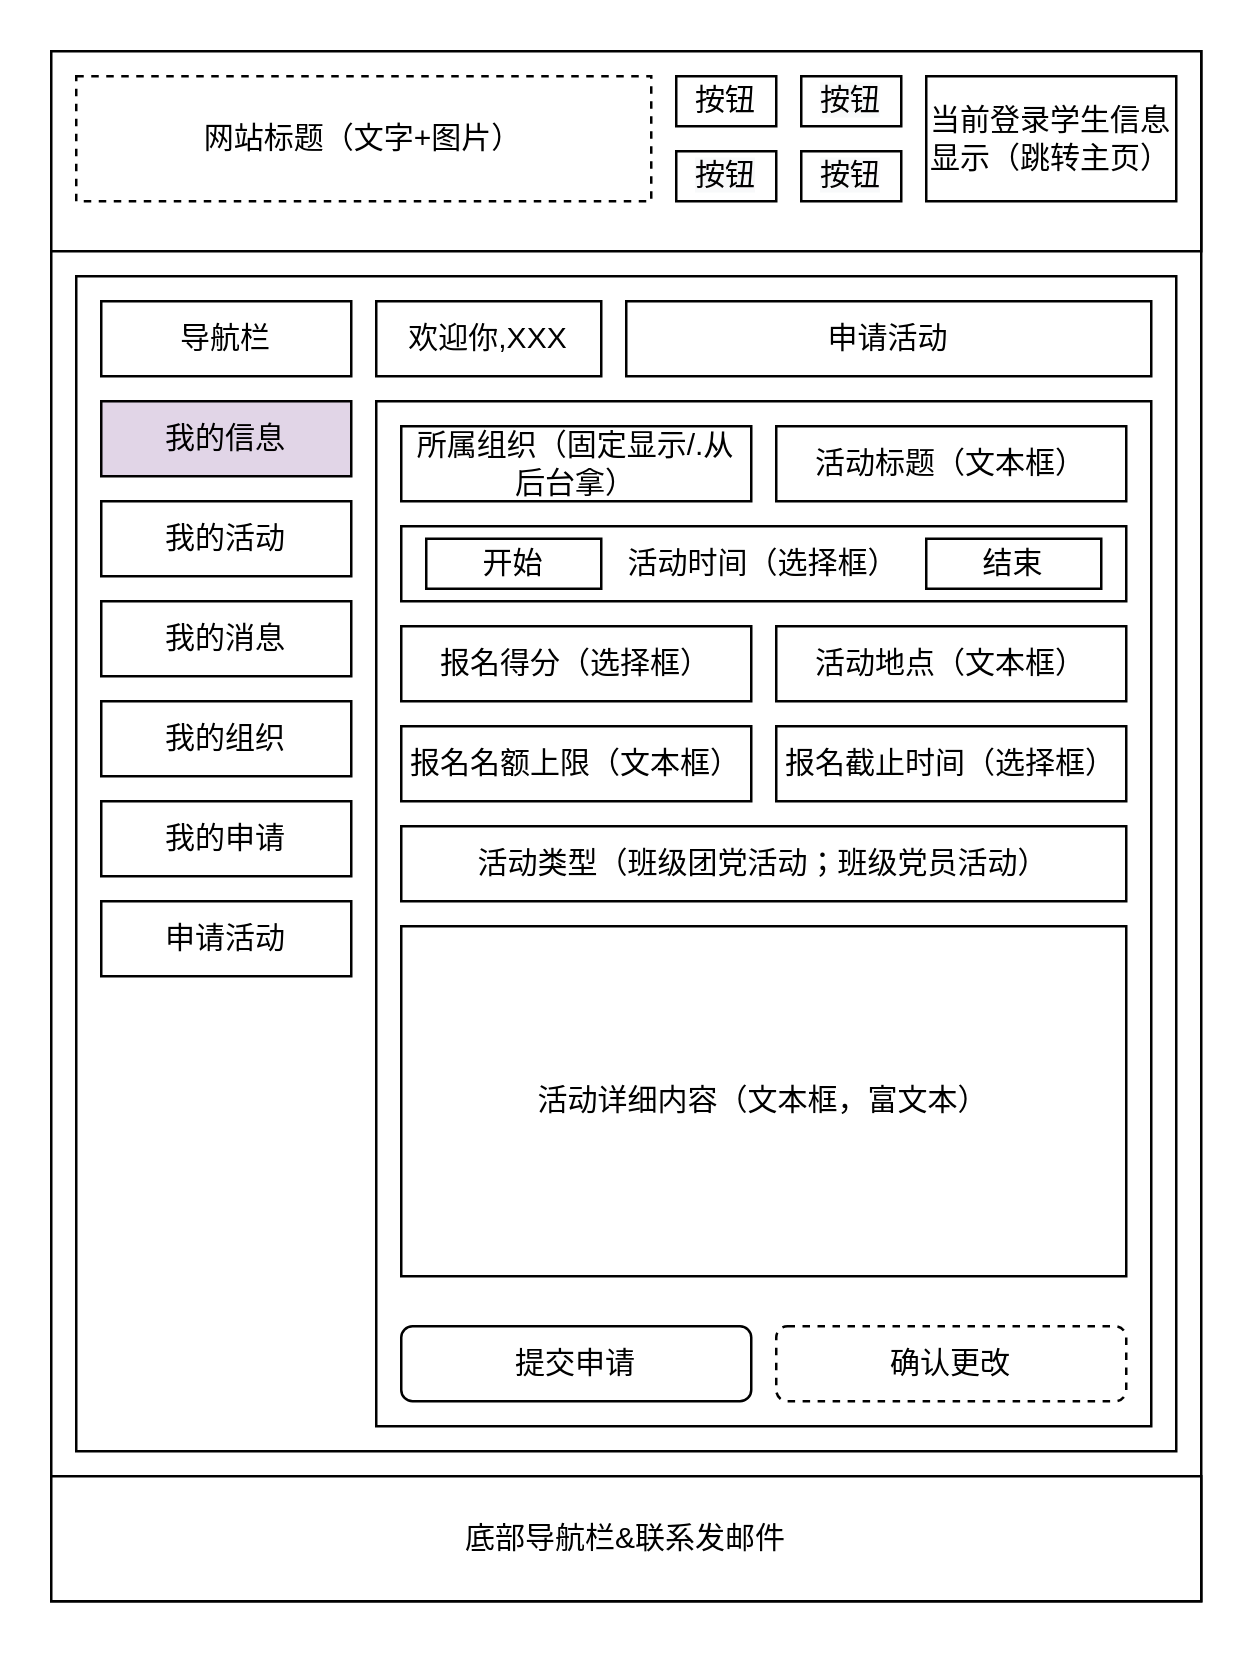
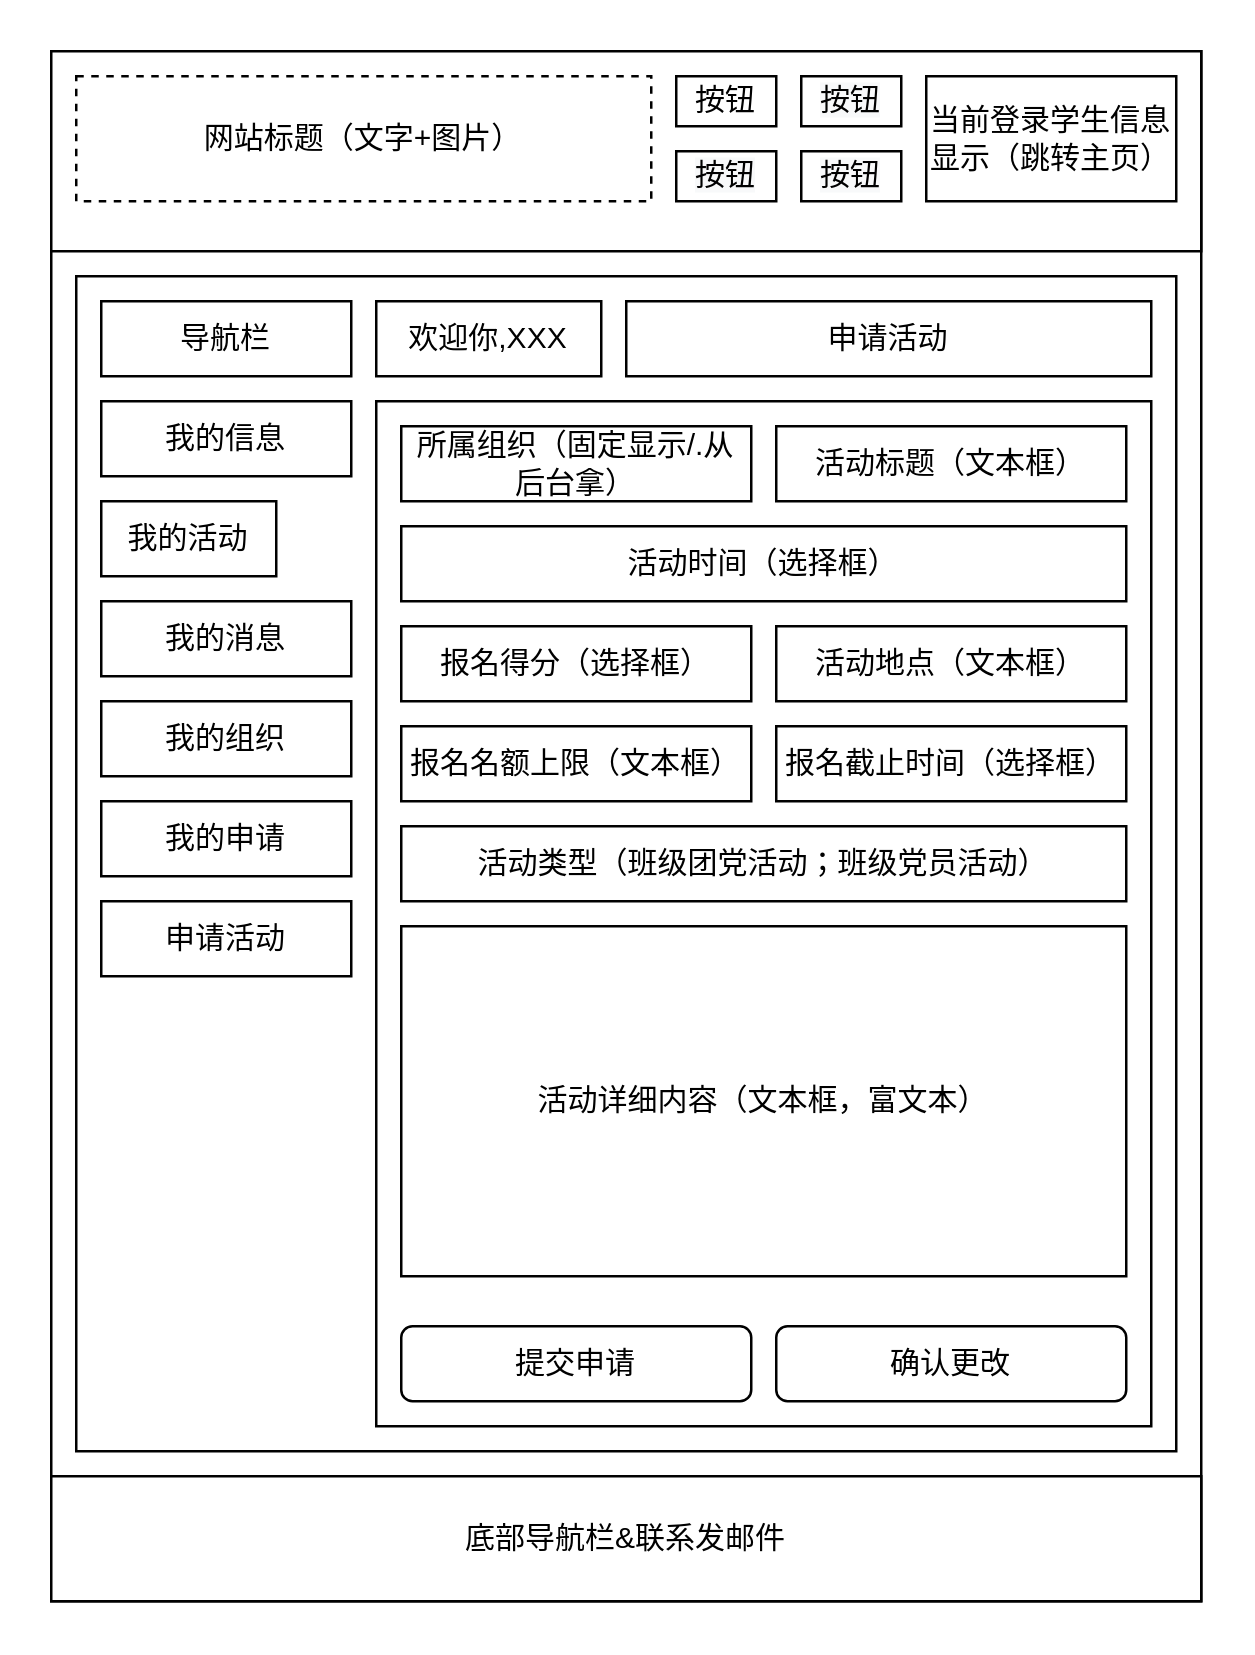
node "我的信息": fillcolor #e1d5e7 -> #ffffff
node "我的活动": size 250x75 -> 175x75
node "开始": removed
node "结束": removed
node "确认更改": style dashed -> solid
